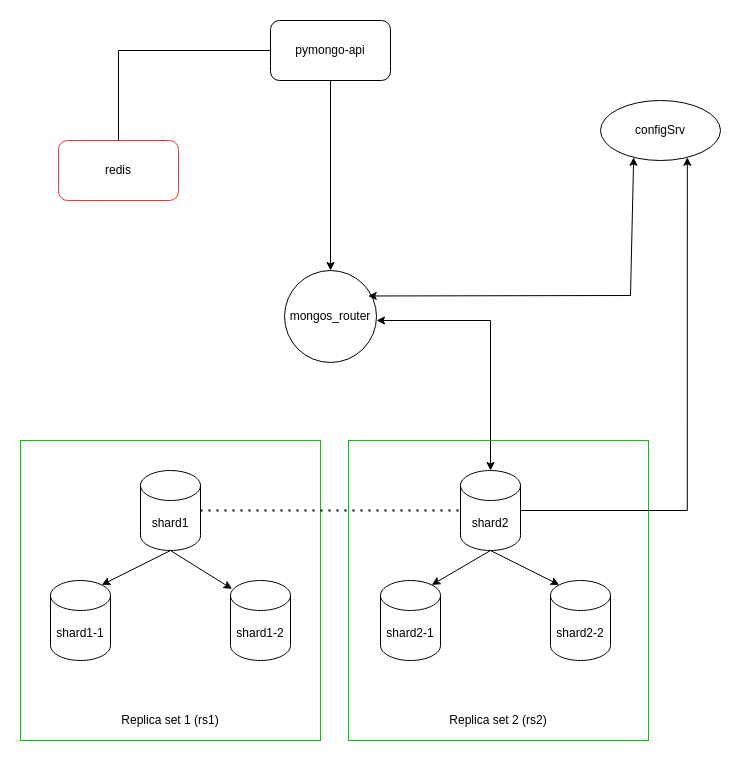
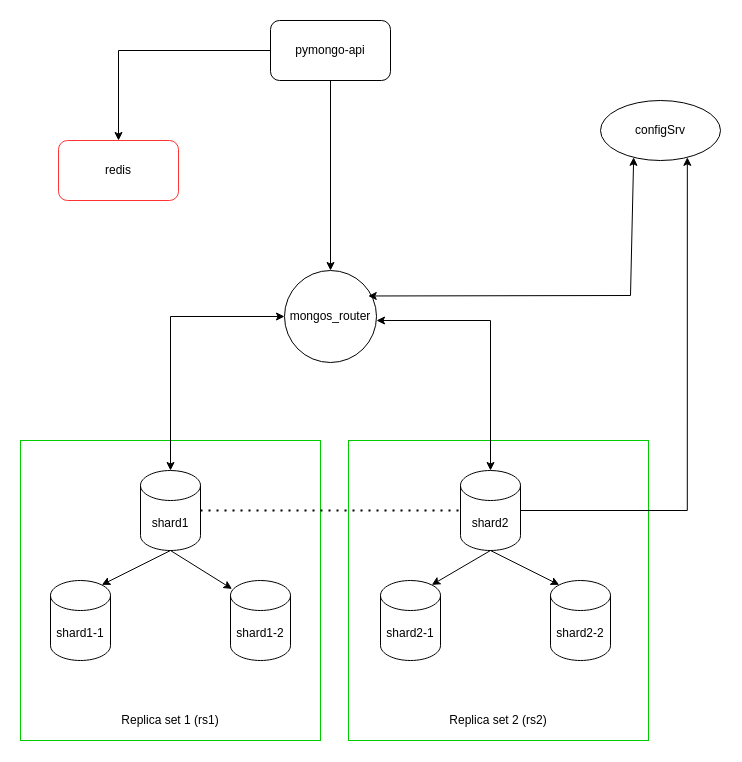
edge "pymongo-api" -- "redis": arrowhead none -> classic
edge "mongos_router" -- "shard1": added
